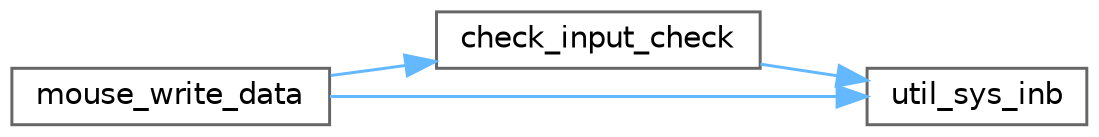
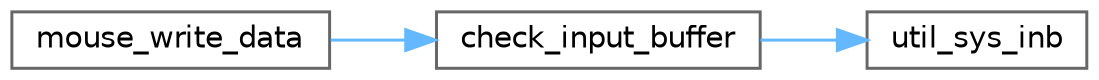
node "check_input_check": label "check_input_check" -> "check_input_buffer"
edge "mouse_write_data" -> "util_sys_inb": removed
